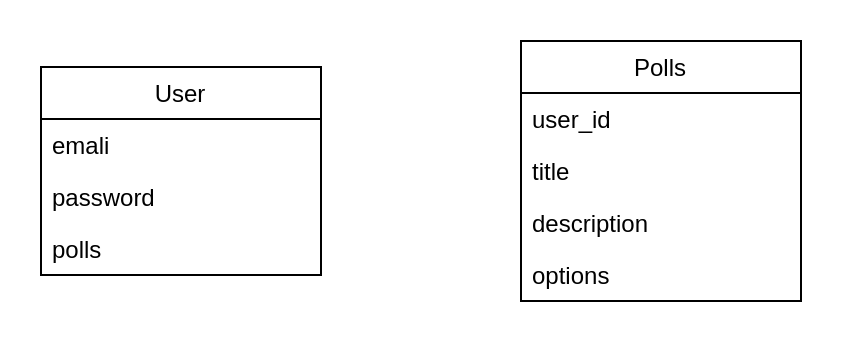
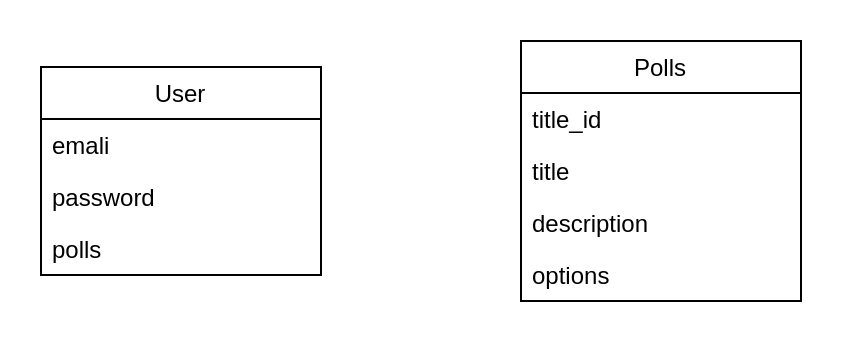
node "user_id": label "user_id" -> "title_id"
